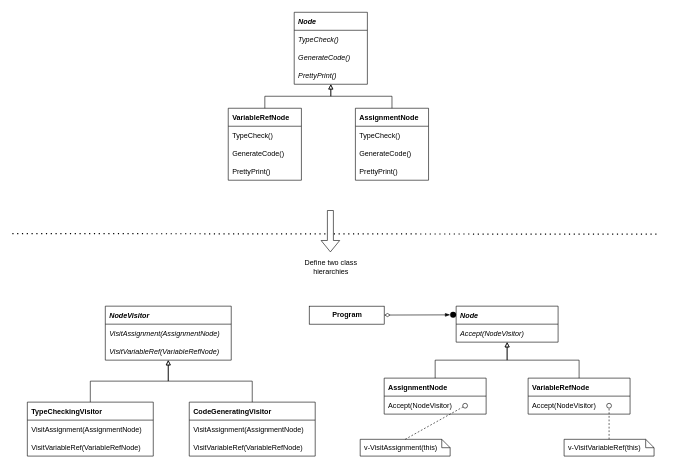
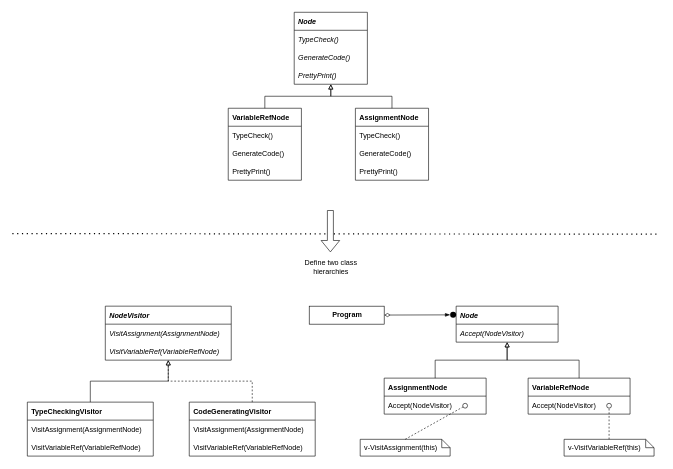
edge "CodeGeneratingVisitor" -> "NodeVisitor": style solid -> dashed
